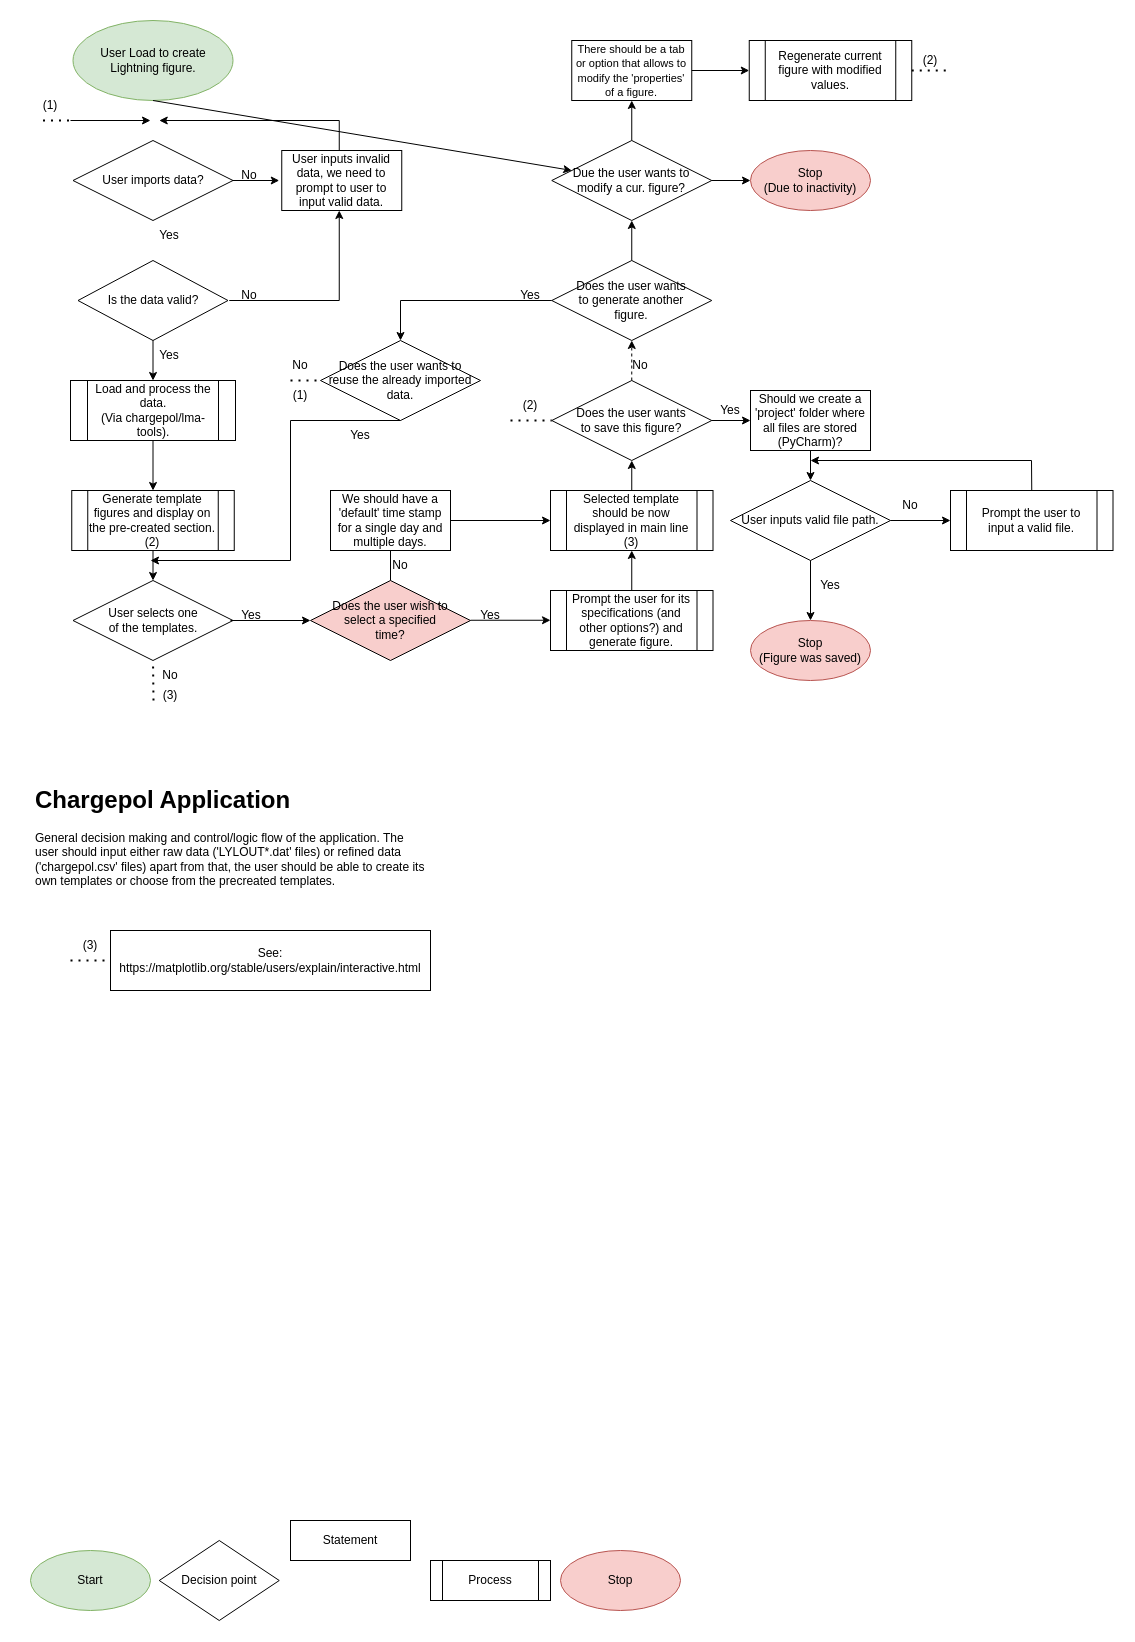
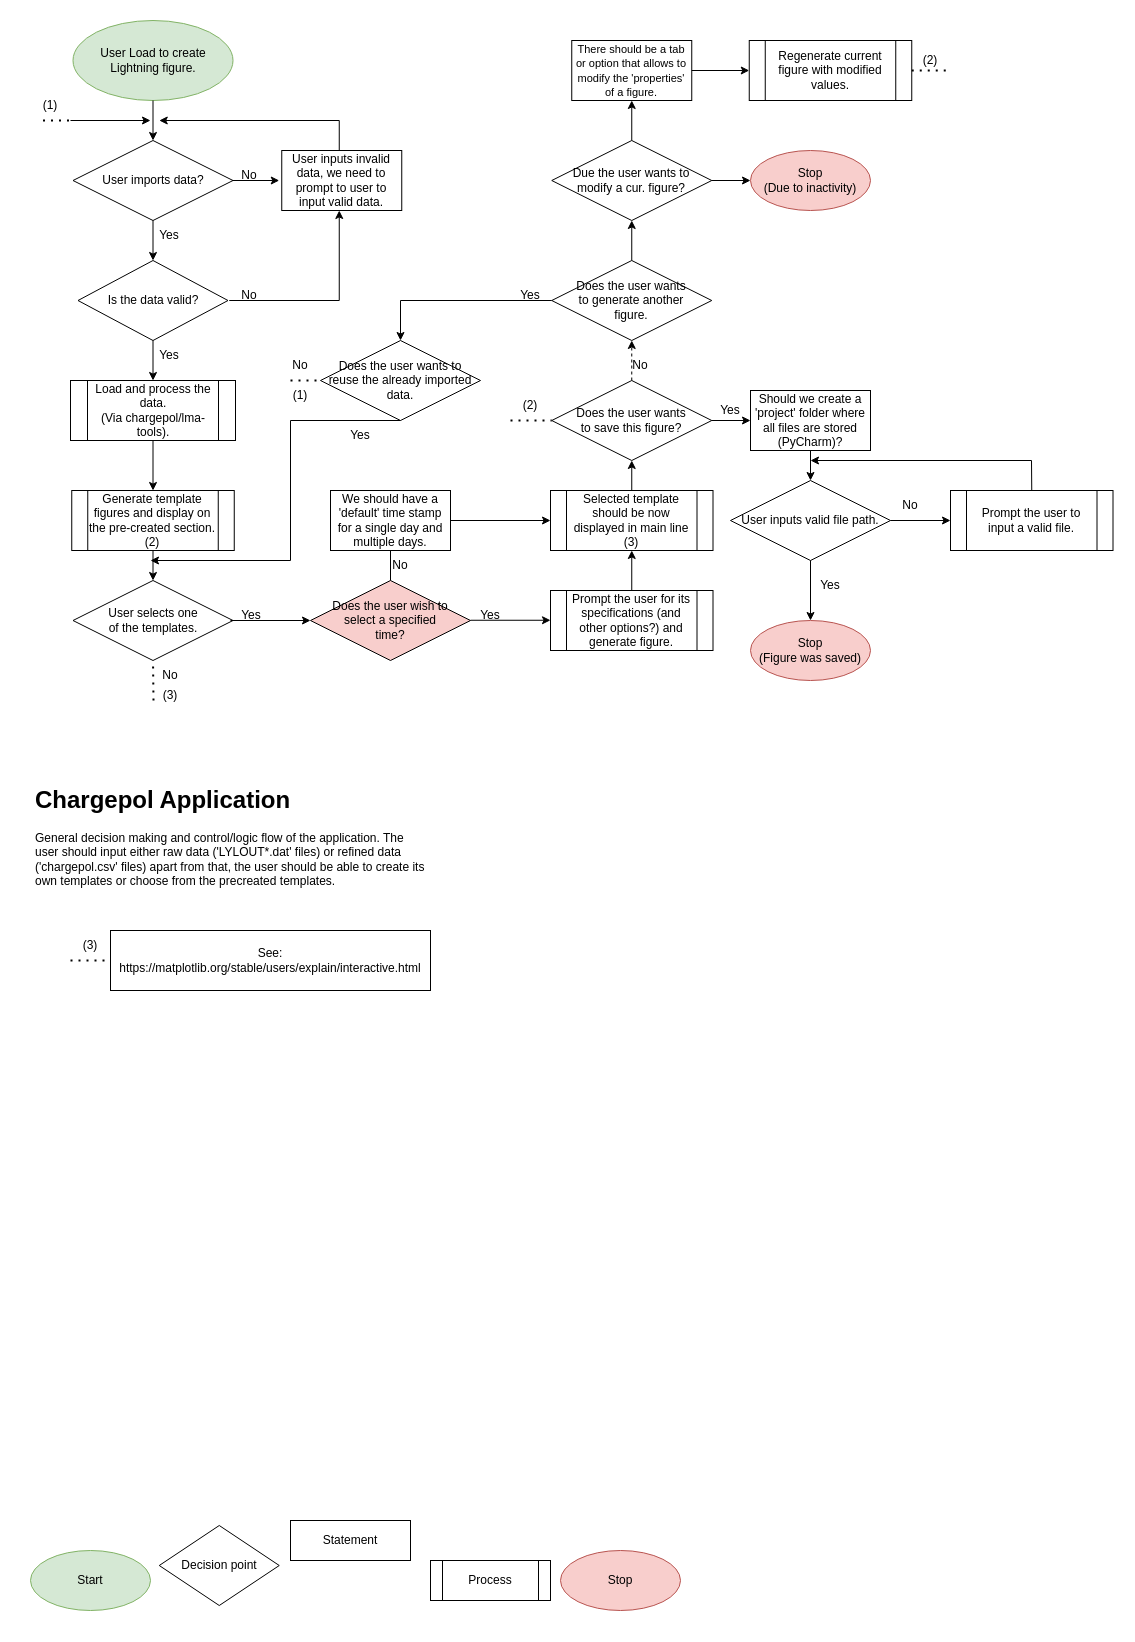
edge "User Load to create Lightning figure." -> "Due the user wants to modify a cur. figure?": now "User Load to create Lightning figure." -> "User imports data?"
edge "User imports data?" -> "Is the data valid?": added
node "Decision point": moved (219, 1581) -> (219, 1566)
